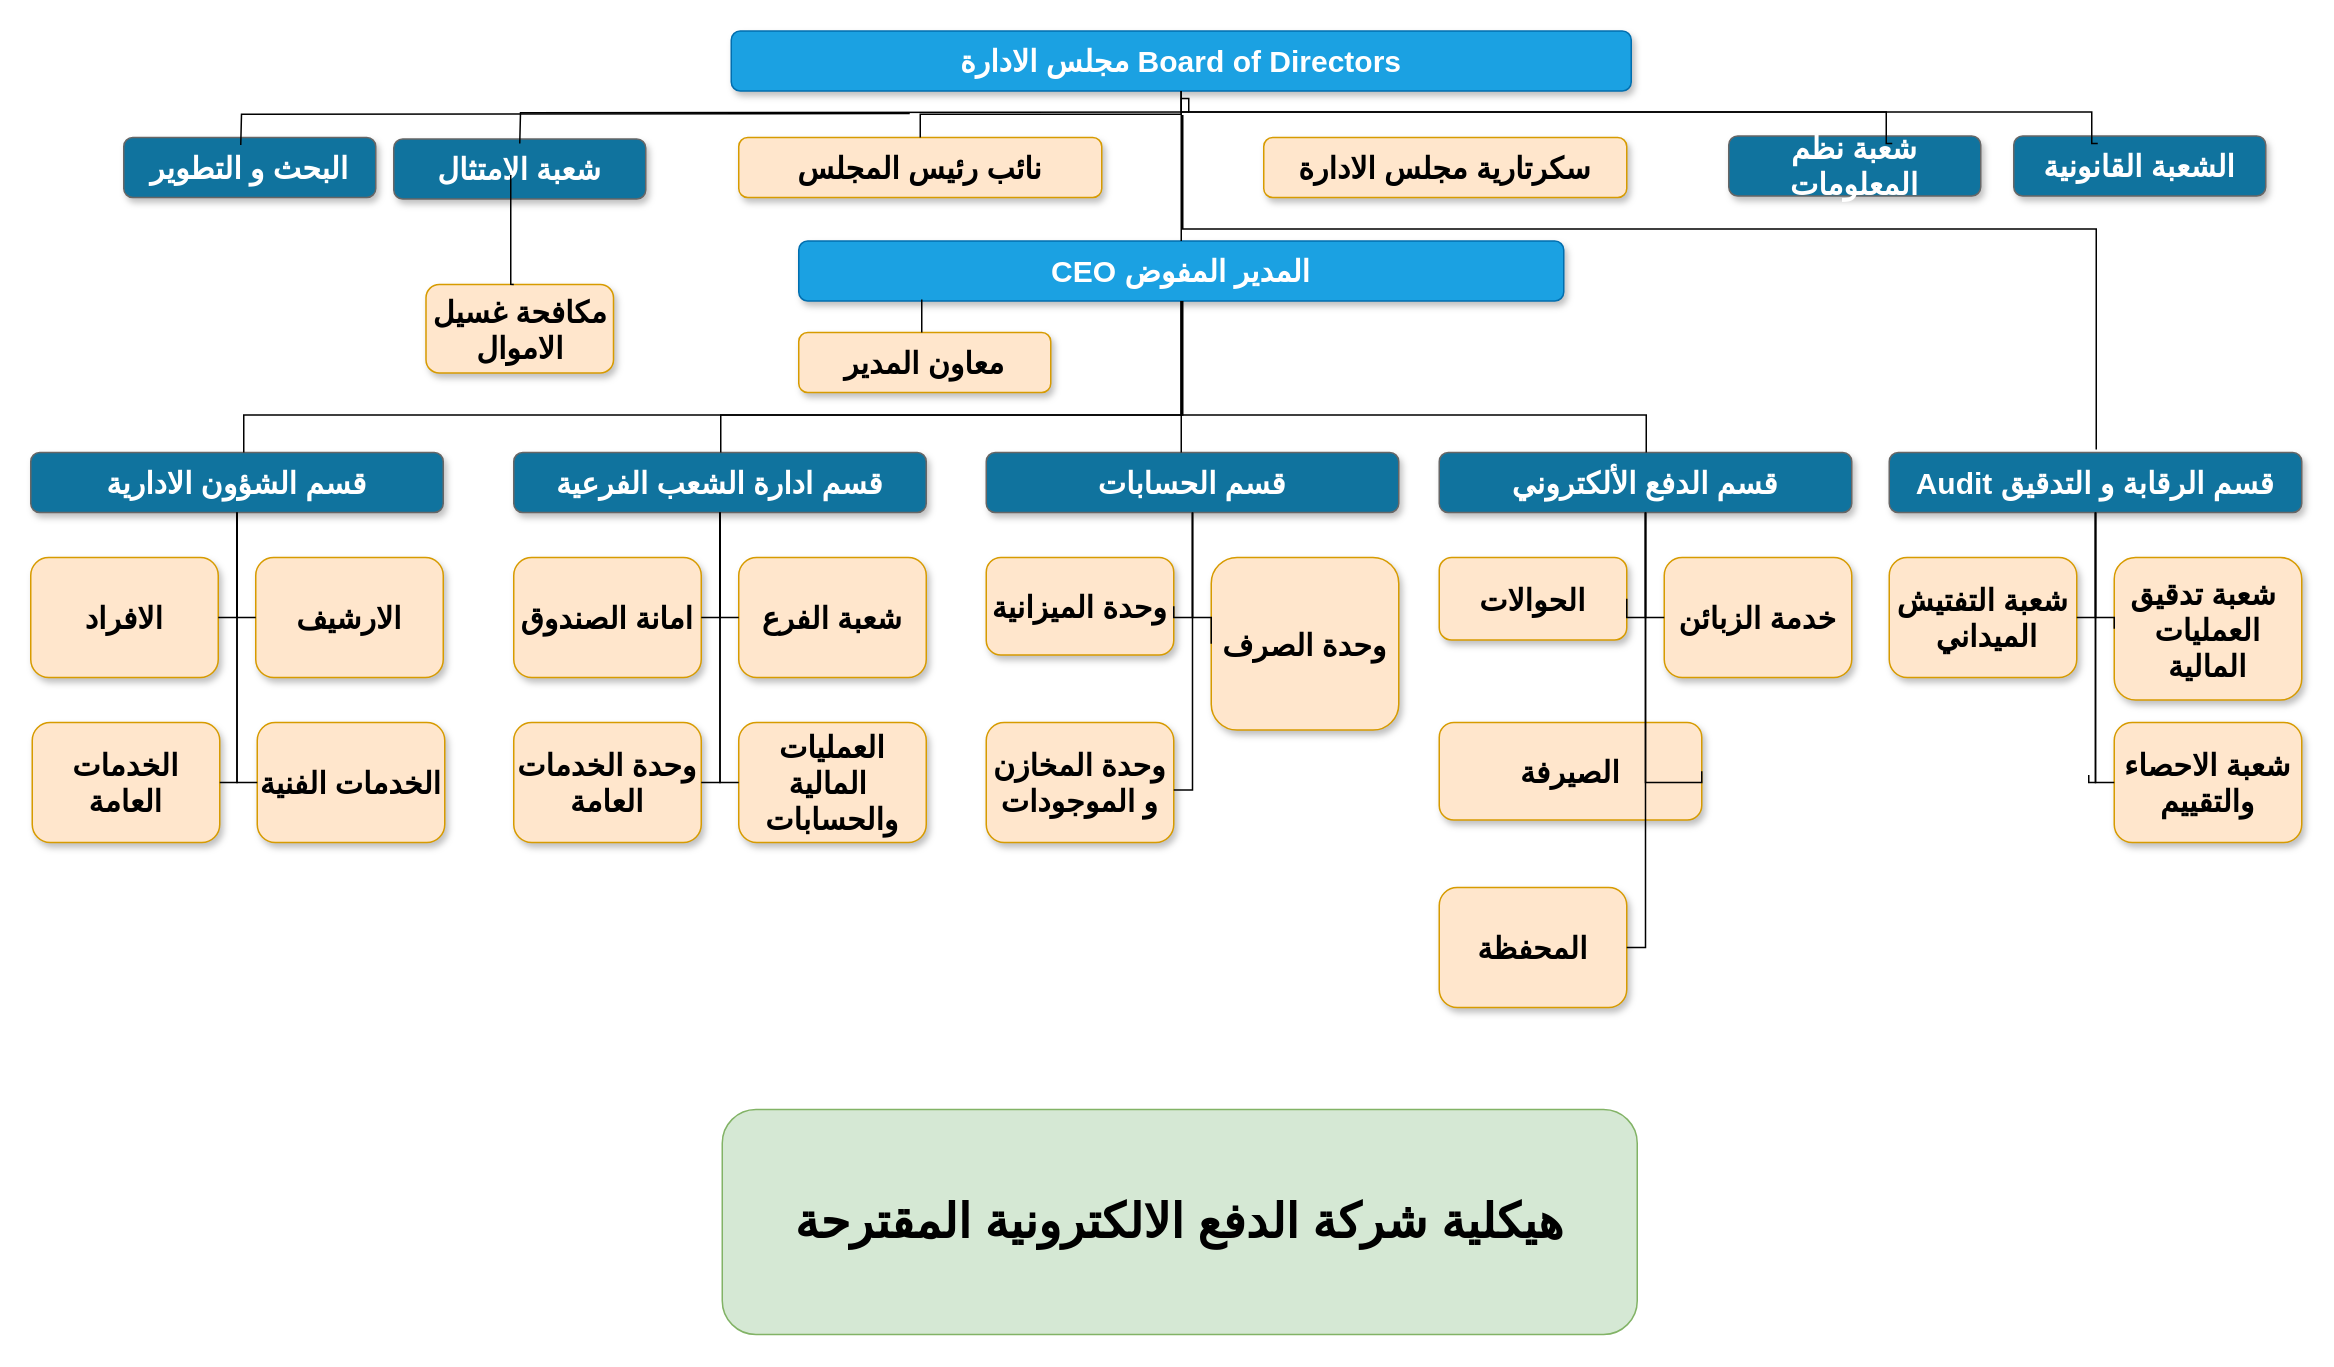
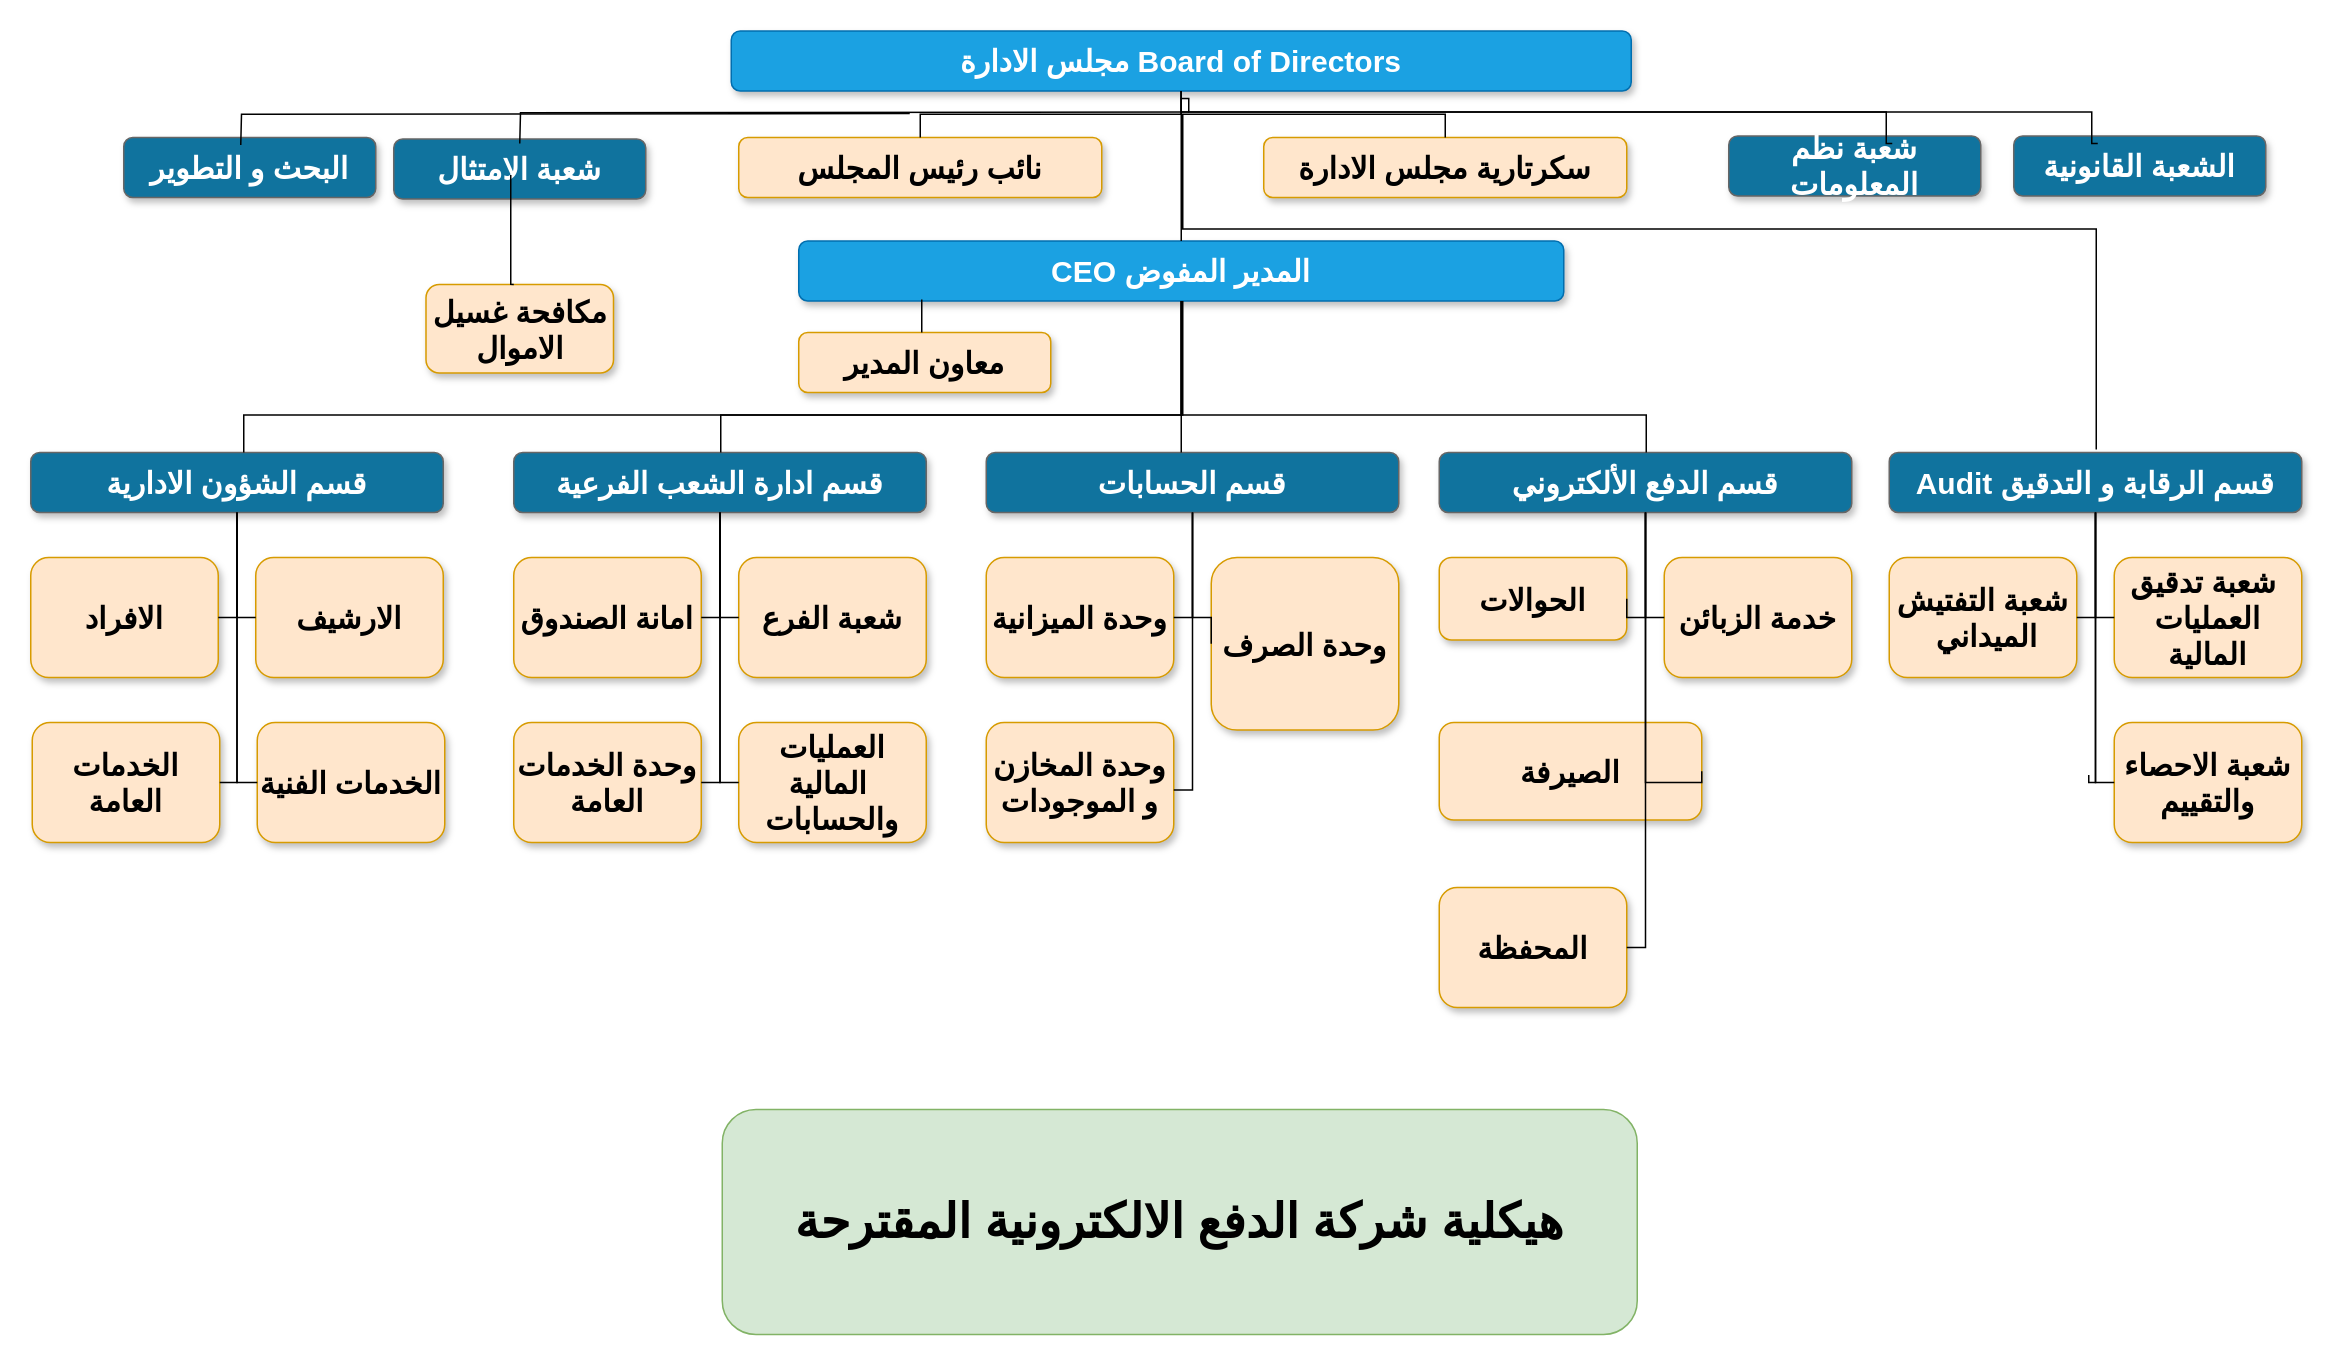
edge "مجلس الادارة Board of Directors" -- "سكرتارية مجلس الادارة": added
node "وحدة الميزانية": size 188x98 -> 188x120
node "شعبة تدقيق العمليات المالية": size 188x143 -> 188x120
